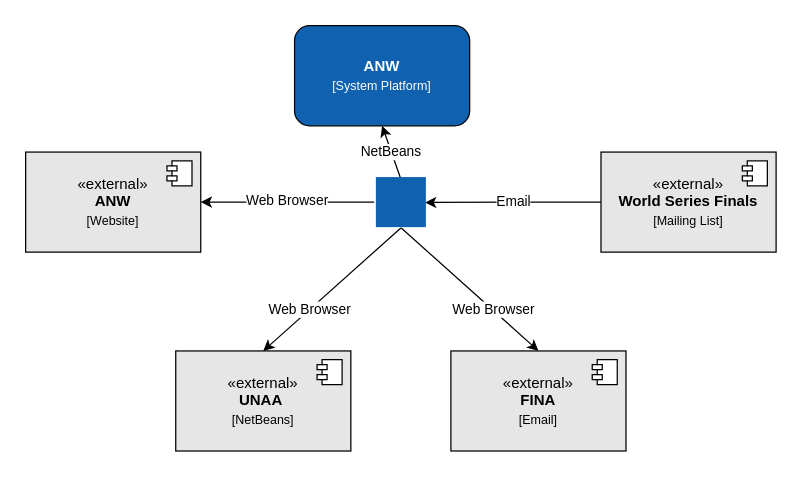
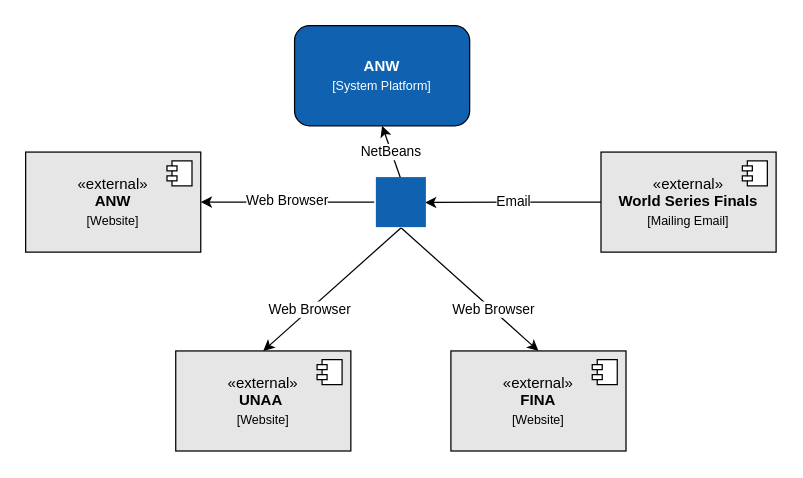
node "«external» World Series Finals [Mailing List]": label "«external» World Series Finals [Mailing List]" -> "«external» World Series Finals [Mailing Email]"
node "«external» UNAA [NetBeans]": label "«external» UNAA [NetBeans]" -> "«external» UNAA [Website]"
node "«external» FINA [Email]": label "«external» FINA [Email]" -> "«external» FINA [Website]"
